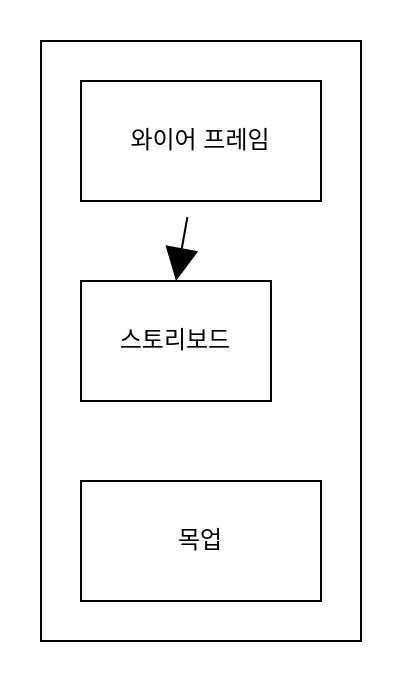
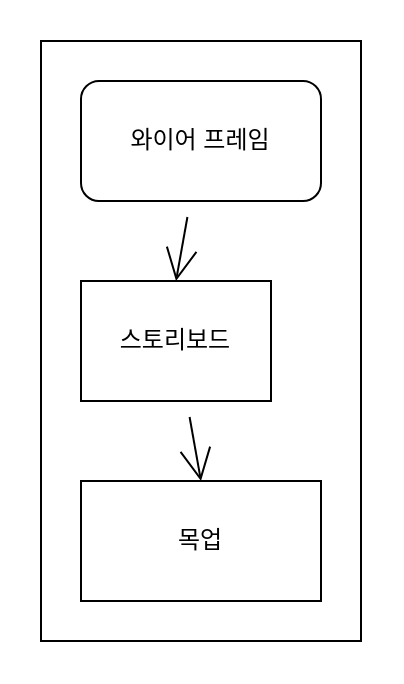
node "와이어 프레임": shape rectangle -> rounded rectangle
edge "와이어 프레임" -> "스토리보드": arrowhead block -> open
edge "스토리보드" -> "목업": added
